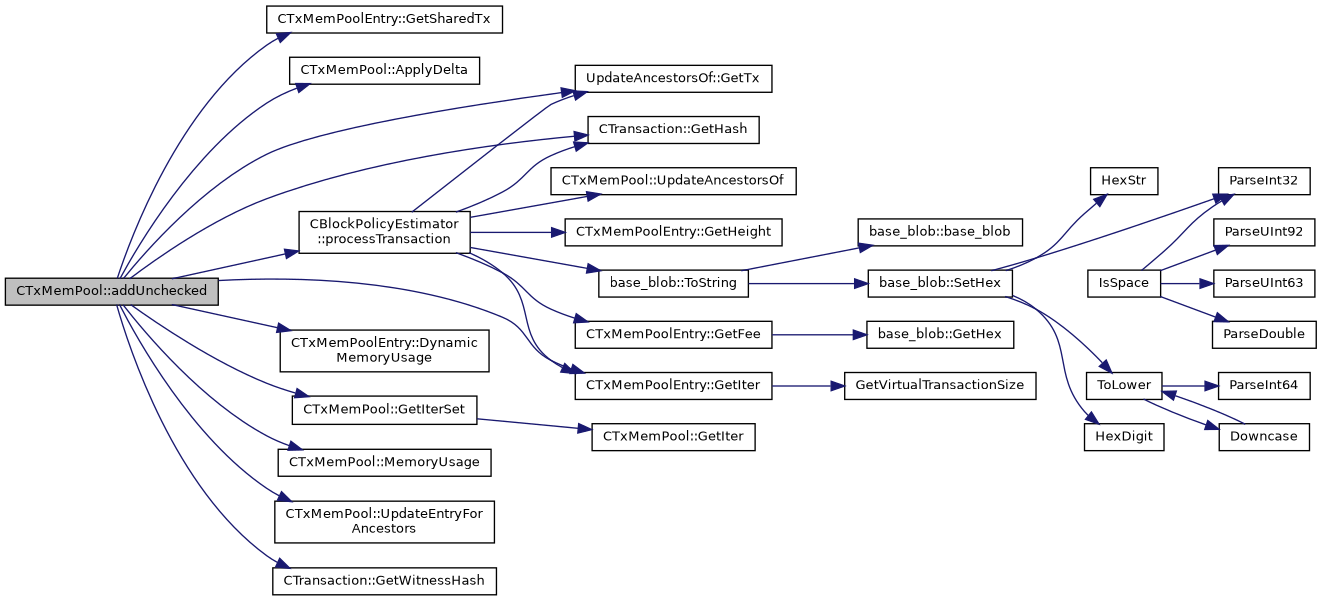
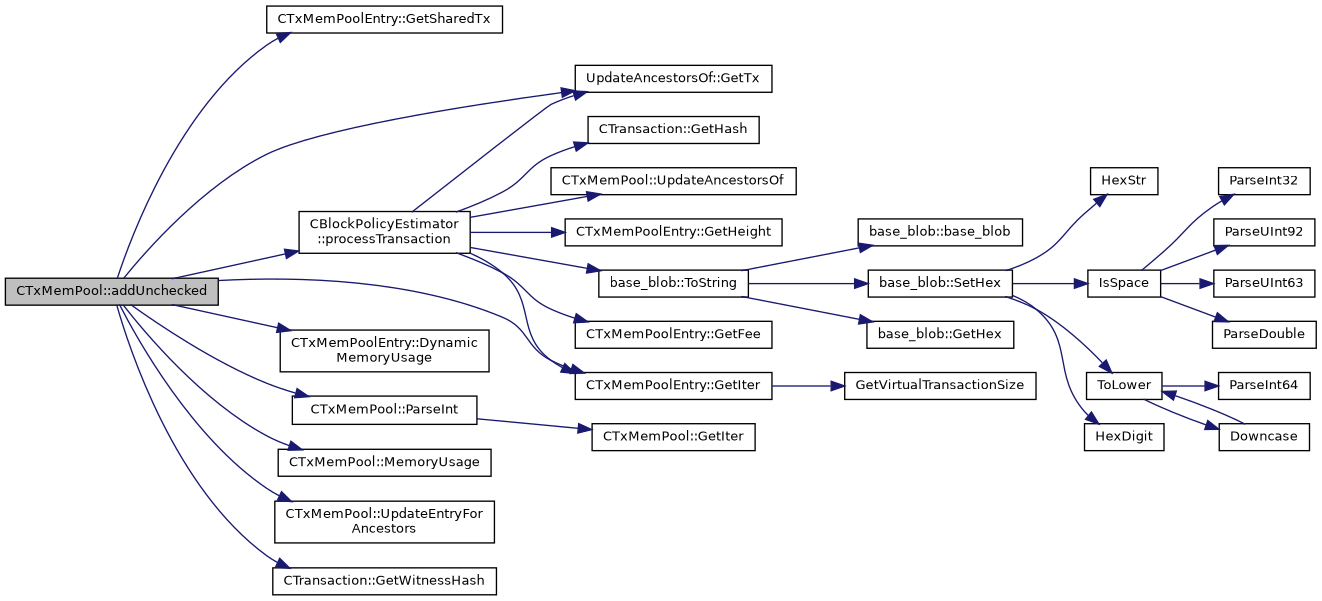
node "CTxMemPool::ApplyDelta": removed
edge "CTxMemPool::addUnchecked" -> "CTransaction::GetHash": removed
edge "base_blob::SetHex" -> "ParseInt32": now "base_blob::SetHex" -> "IsSpace"
edge "CTxMemPoolEntry::GetFee" -> "base_blob::GetHex": now "base_blob::ToString" -> "base_blob::GetHex"
node "CTxMemPool::GetIterSet": label "CTxMemPool::GetIterSet" -> "CTxMemPool::ParseInt"
